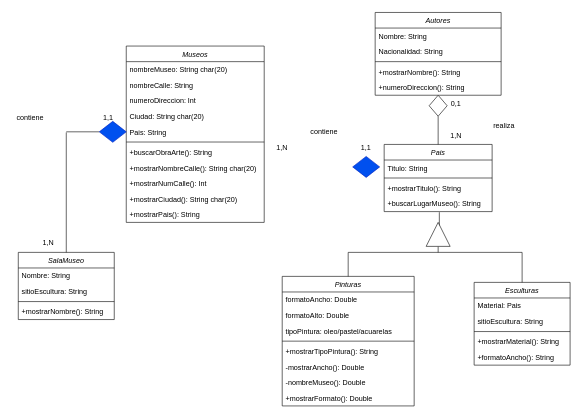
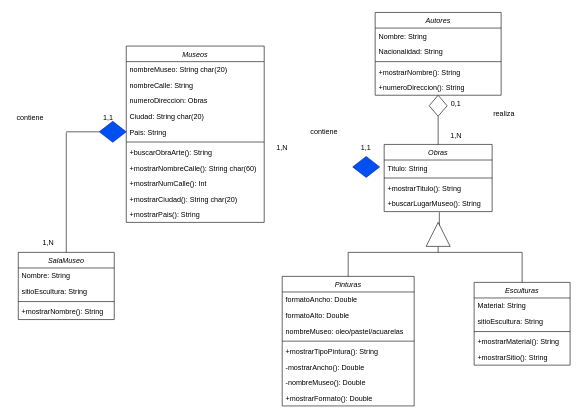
node "numeroDireccion: Int": label "numeroDireccion: Int" -> "numeroDireccion: Obras"
node "realiza": moved (504, 126) -> (504, 114)
node "Pais": label "Pais" -> "Obras"
node "+mostrarNombreCalle(): String char(20)": label "+mostrarNombreCalle(): String char(20)" -> "+mostrarNombreCalle(): String char(60)"
node "Material: Pais": label "Material: Pais" -> "Material: String"
node "tipoPintura: oleo/pastel/acuarelas": label "tipoPintura: oleo/pastel/acuarelas" -> "nombreMuseo: oleo/pastel/acuarelas"
node "+formatoAncho(): String": label "+formatoAncho(): String" -> "+mostrarSitio(): String"
